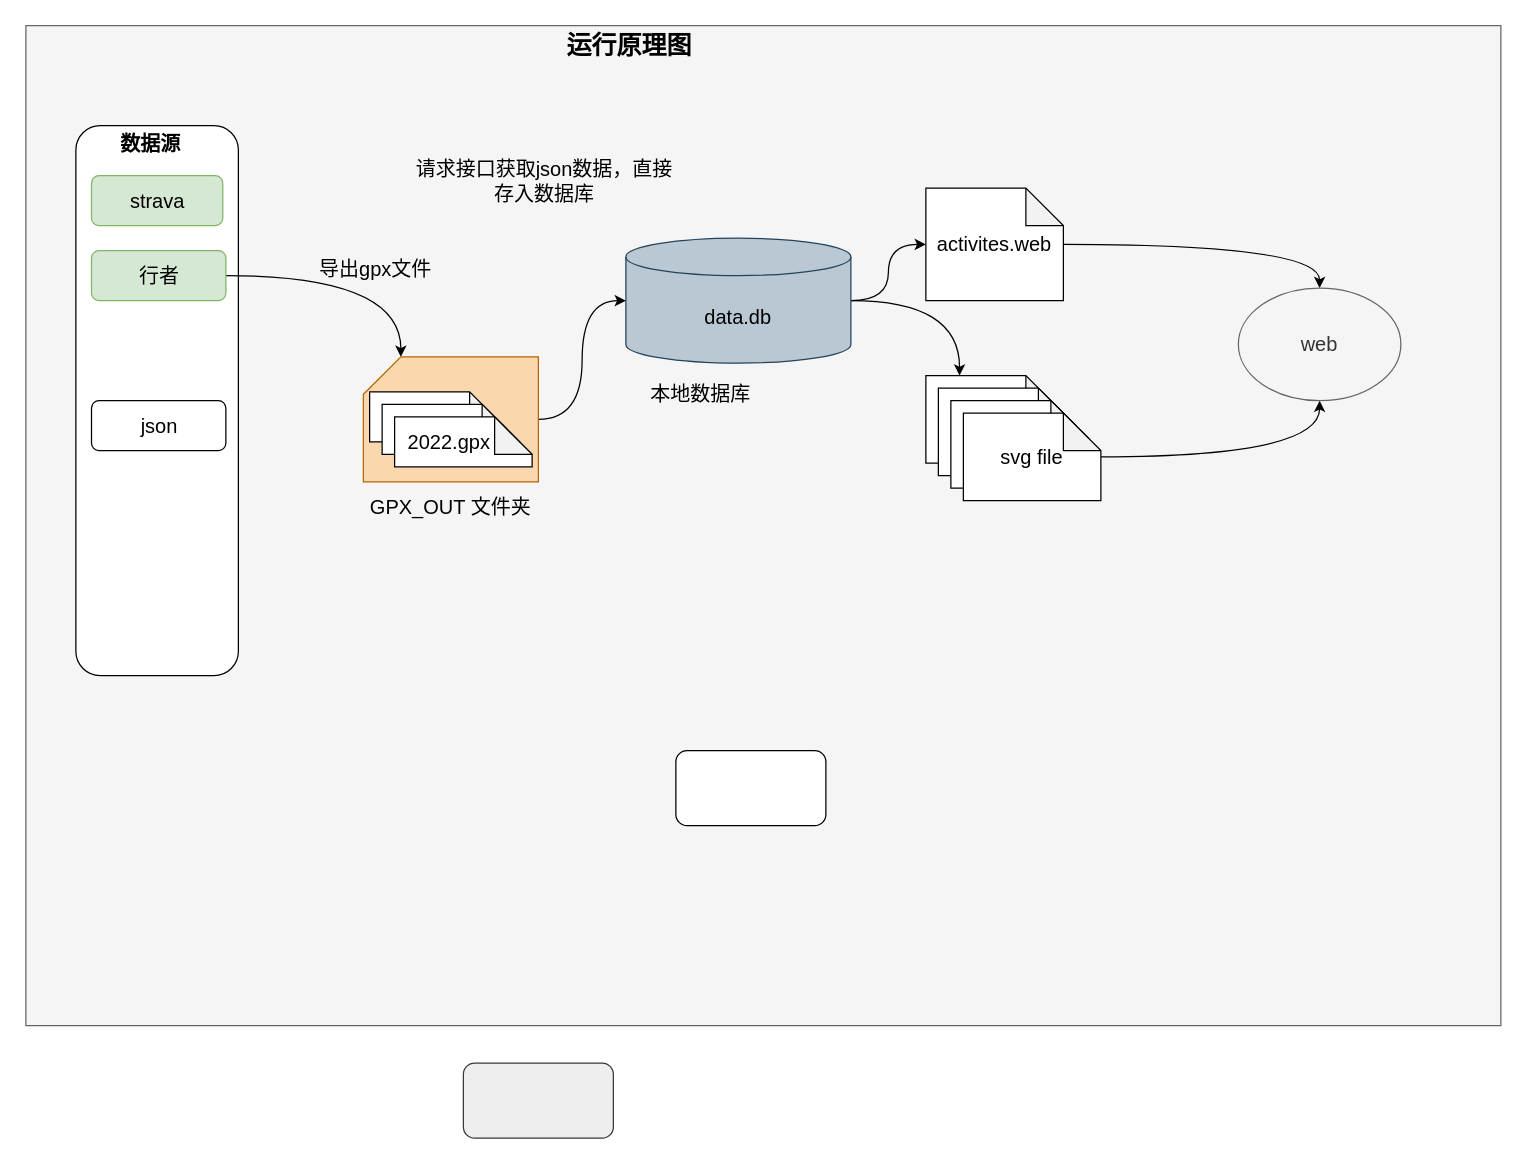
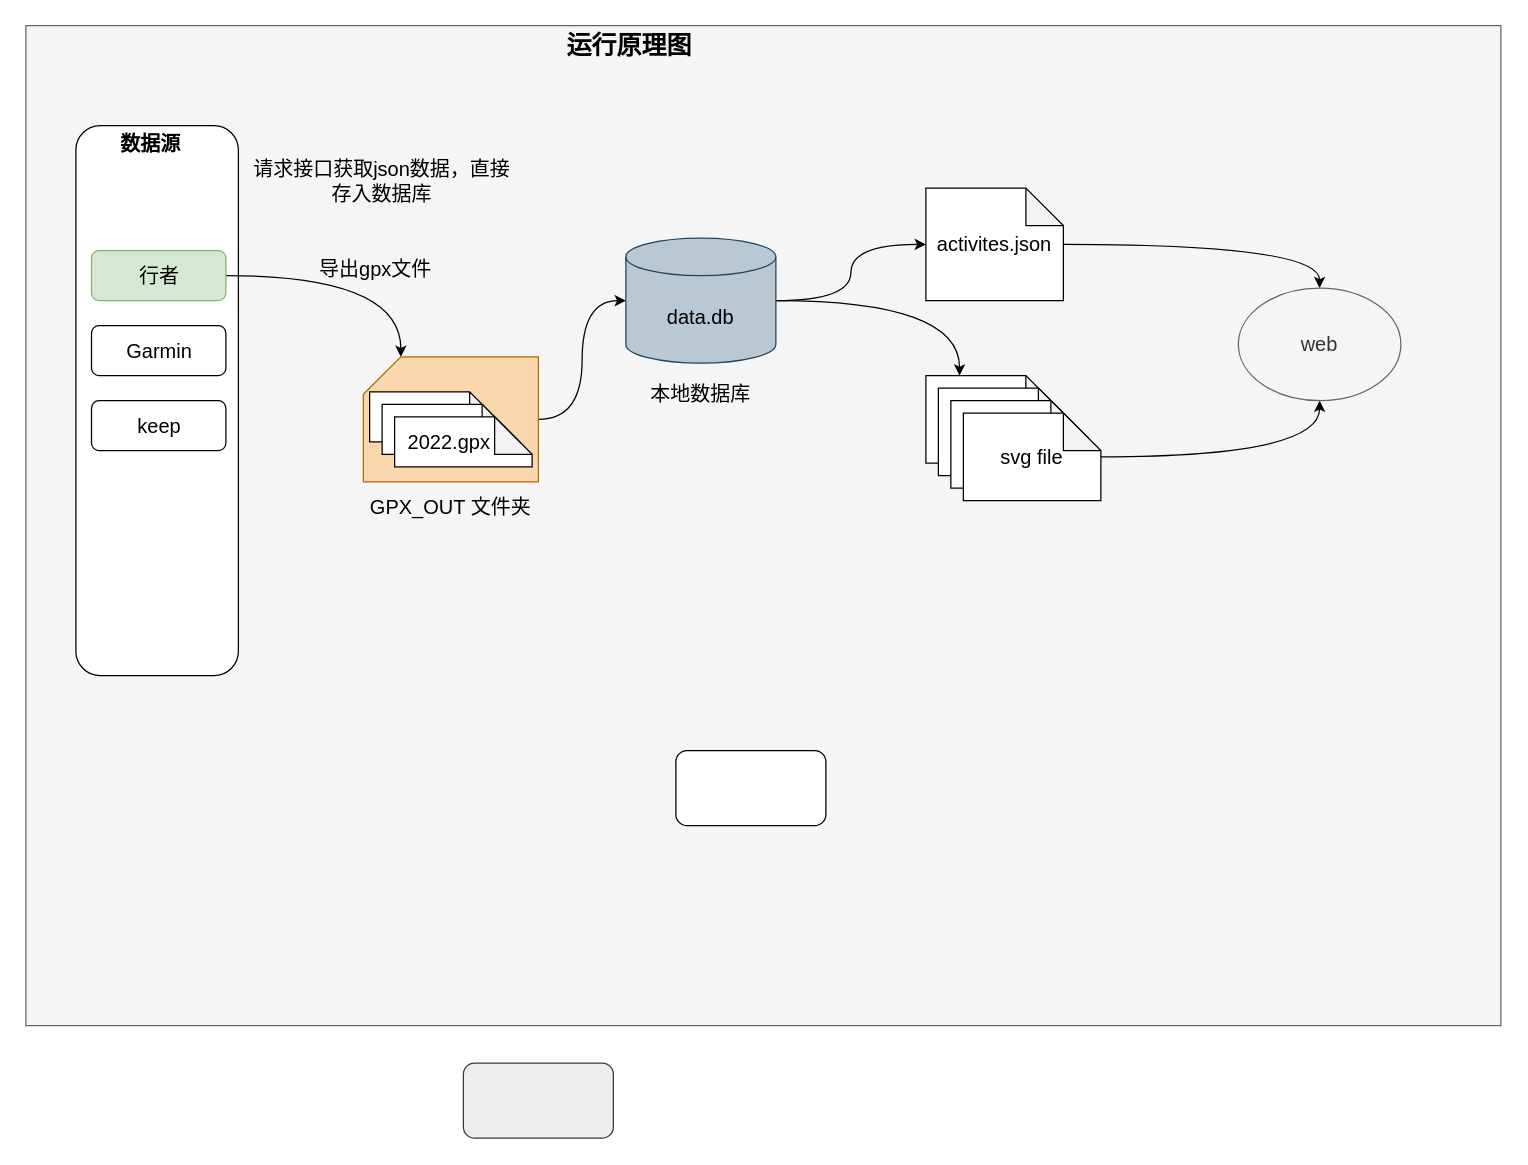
node "请求接口获取json数据，直接存入数据库": moved (544, 182) -> (382, 182)
node "strava": removed
node "activites.web": label "activites.web" -> "activites.json"
node "data.db": size 225x125 -> 150x125
node "Garmin": added
node "json": label "json" -> "keep"
